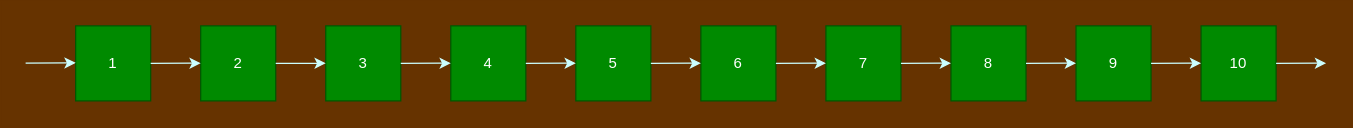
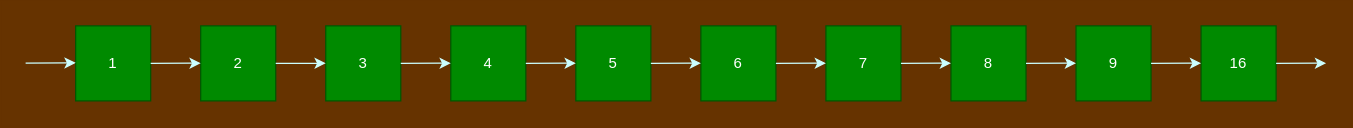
node "10": label "10" -> "16"
